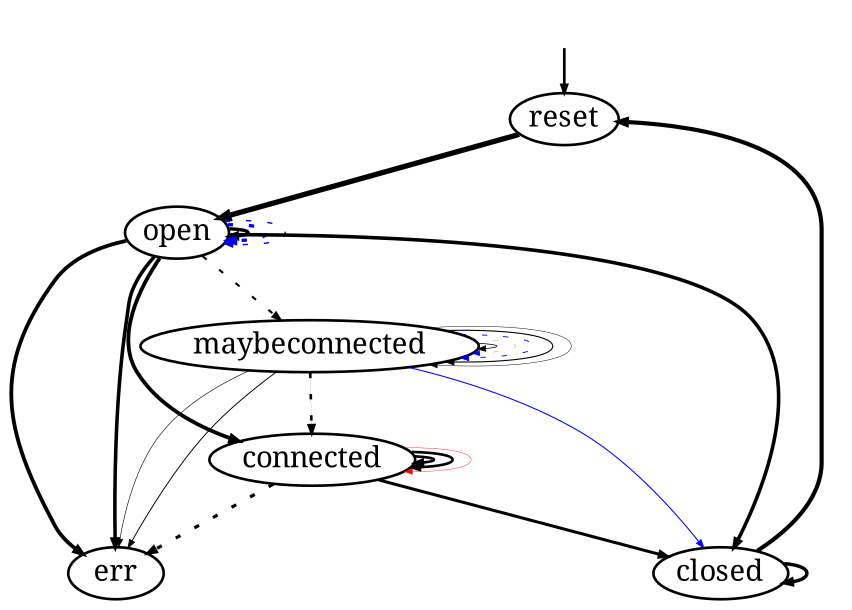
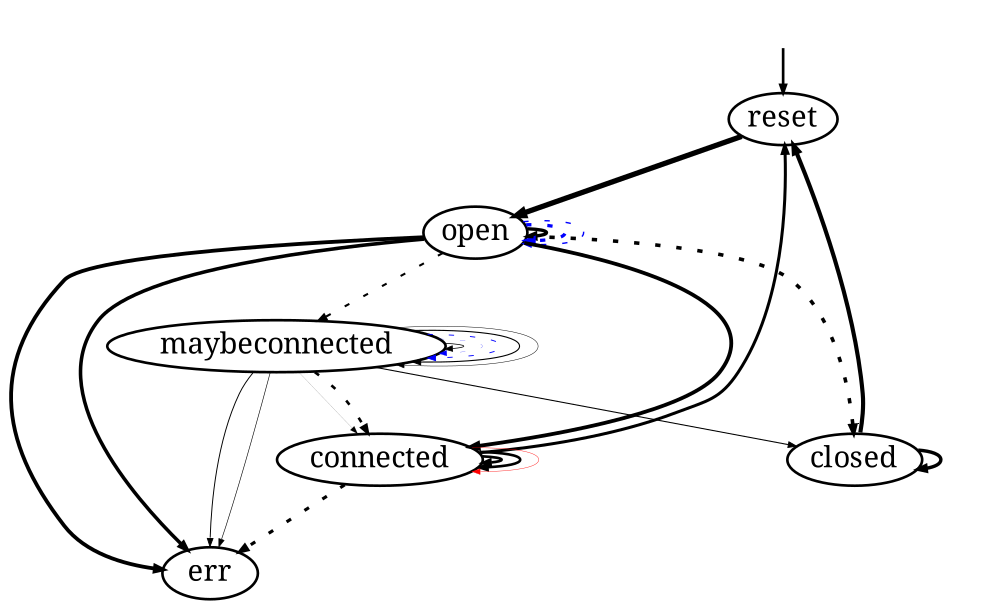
edge "open" -> "closed": style solid -> dotted
edge "maybeconnected" -> "closed": color blue -> black
edge "connected" -> "closed": now "connected" -> "reset"
